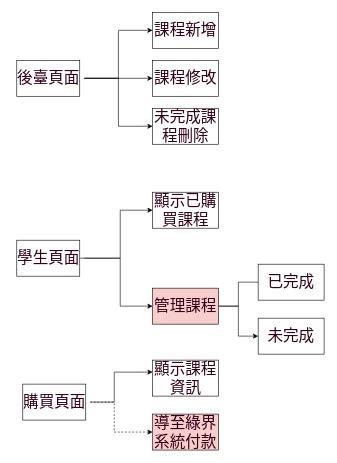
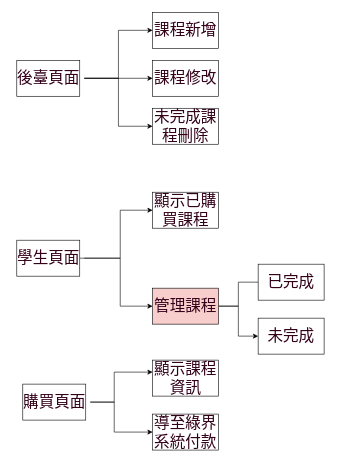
edge "購買頁面" -> "導至綠界系統付款": style dashed -> solid
node "導至綠界系統付款": fillcolor #f8cecc -> #ffffff
